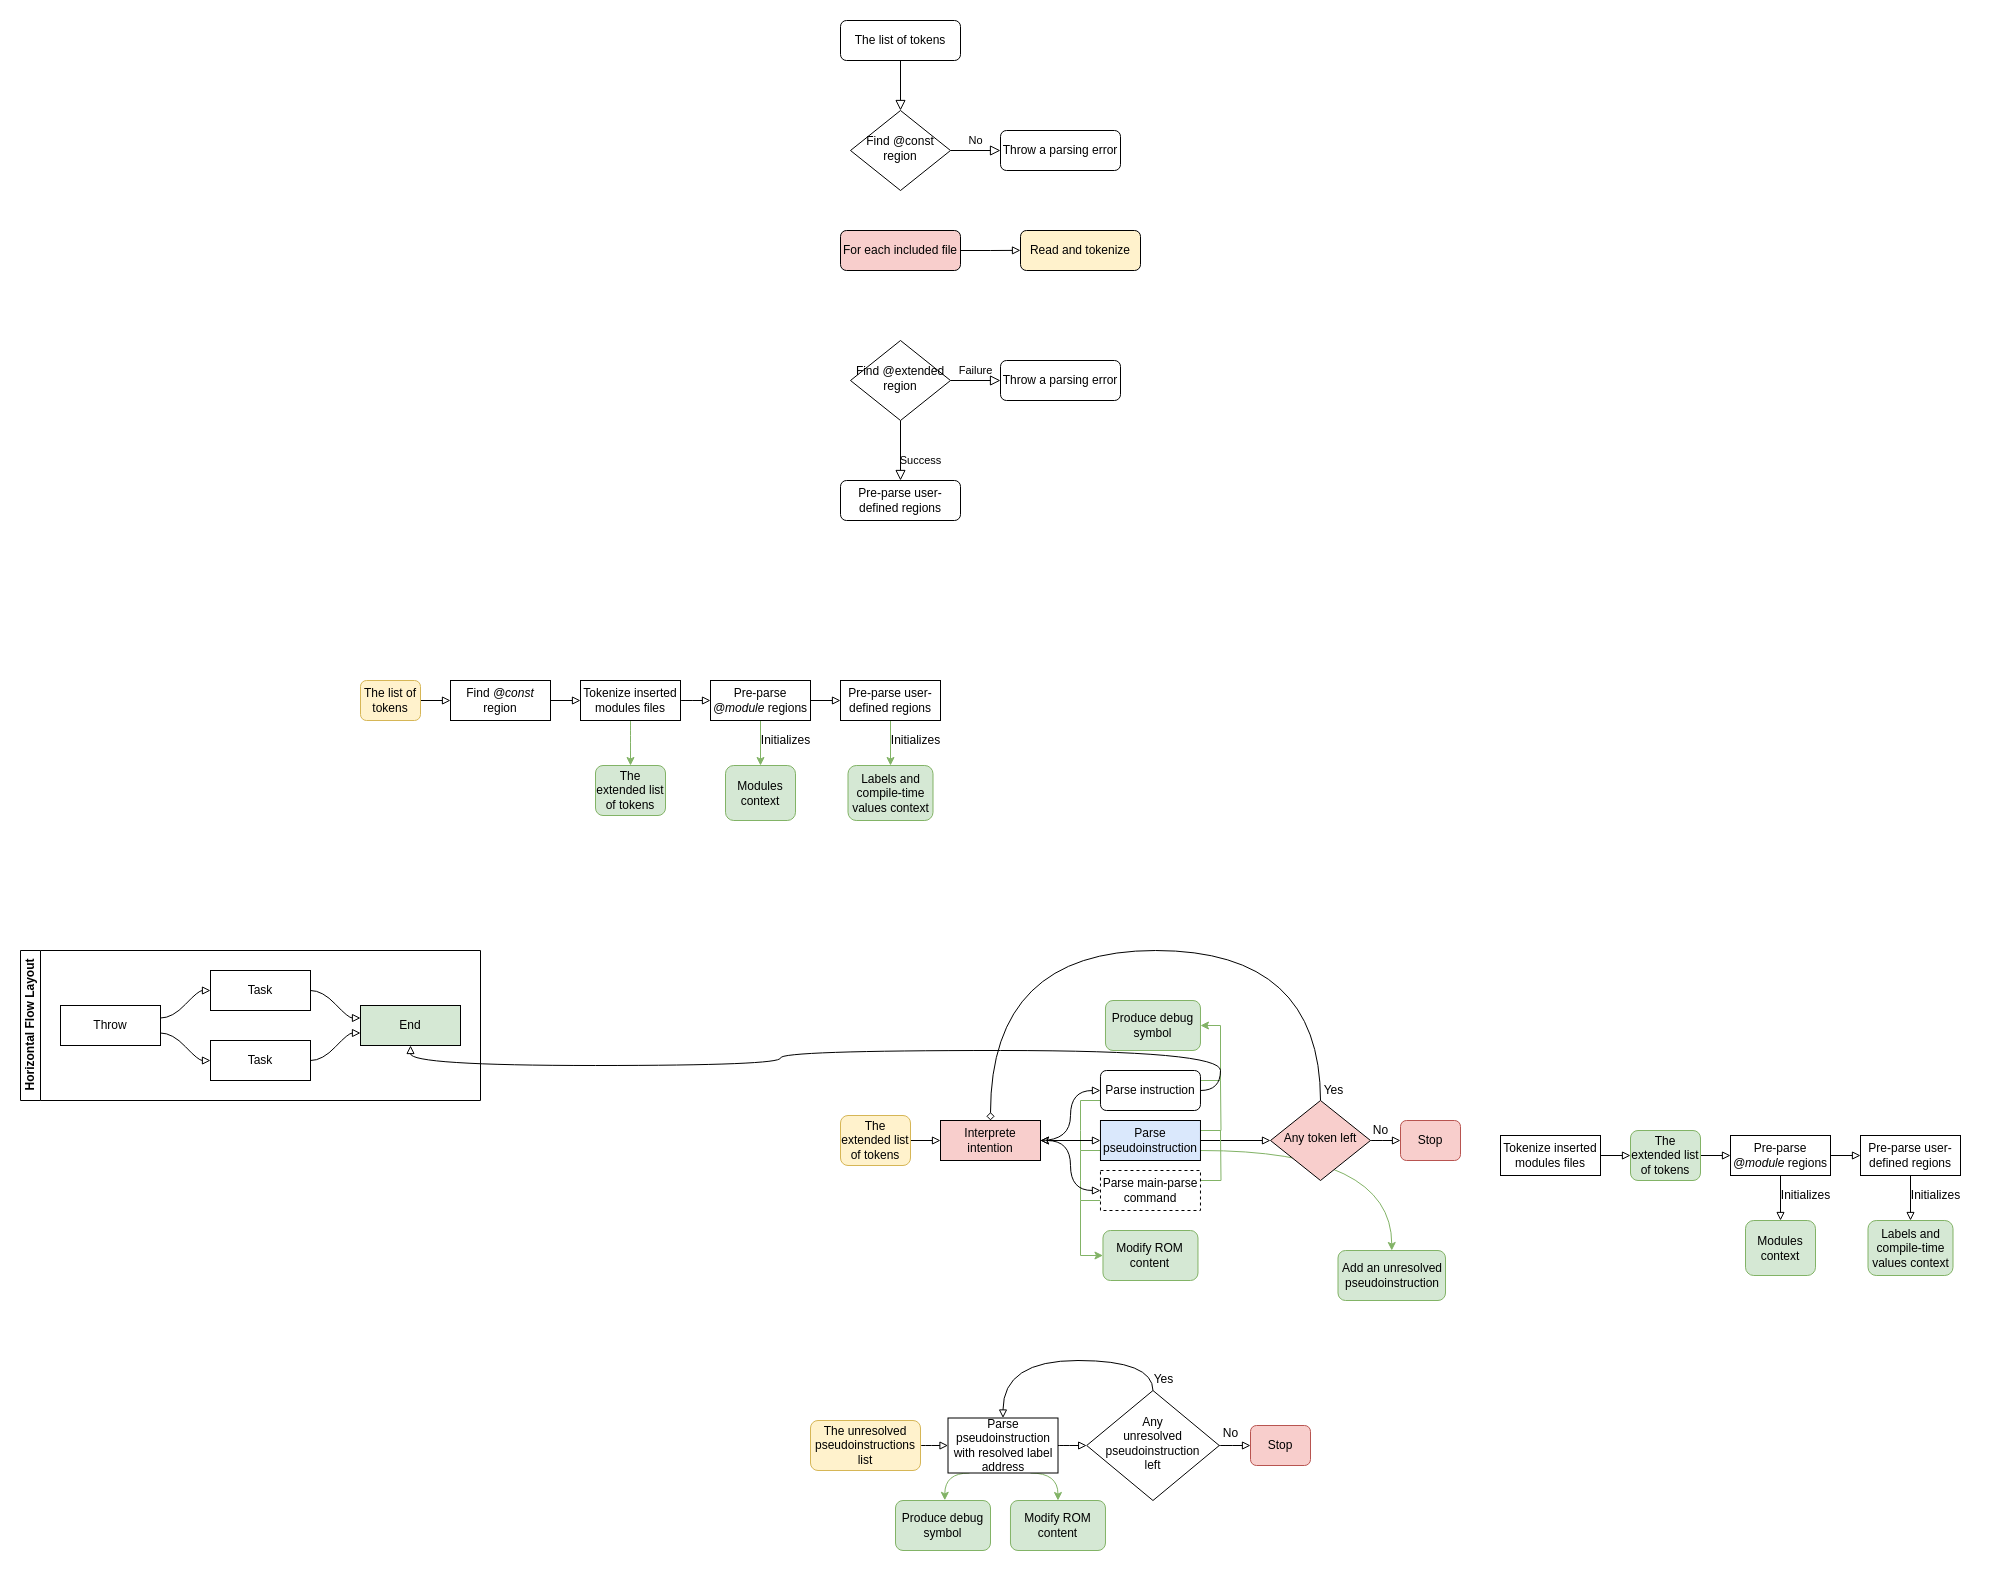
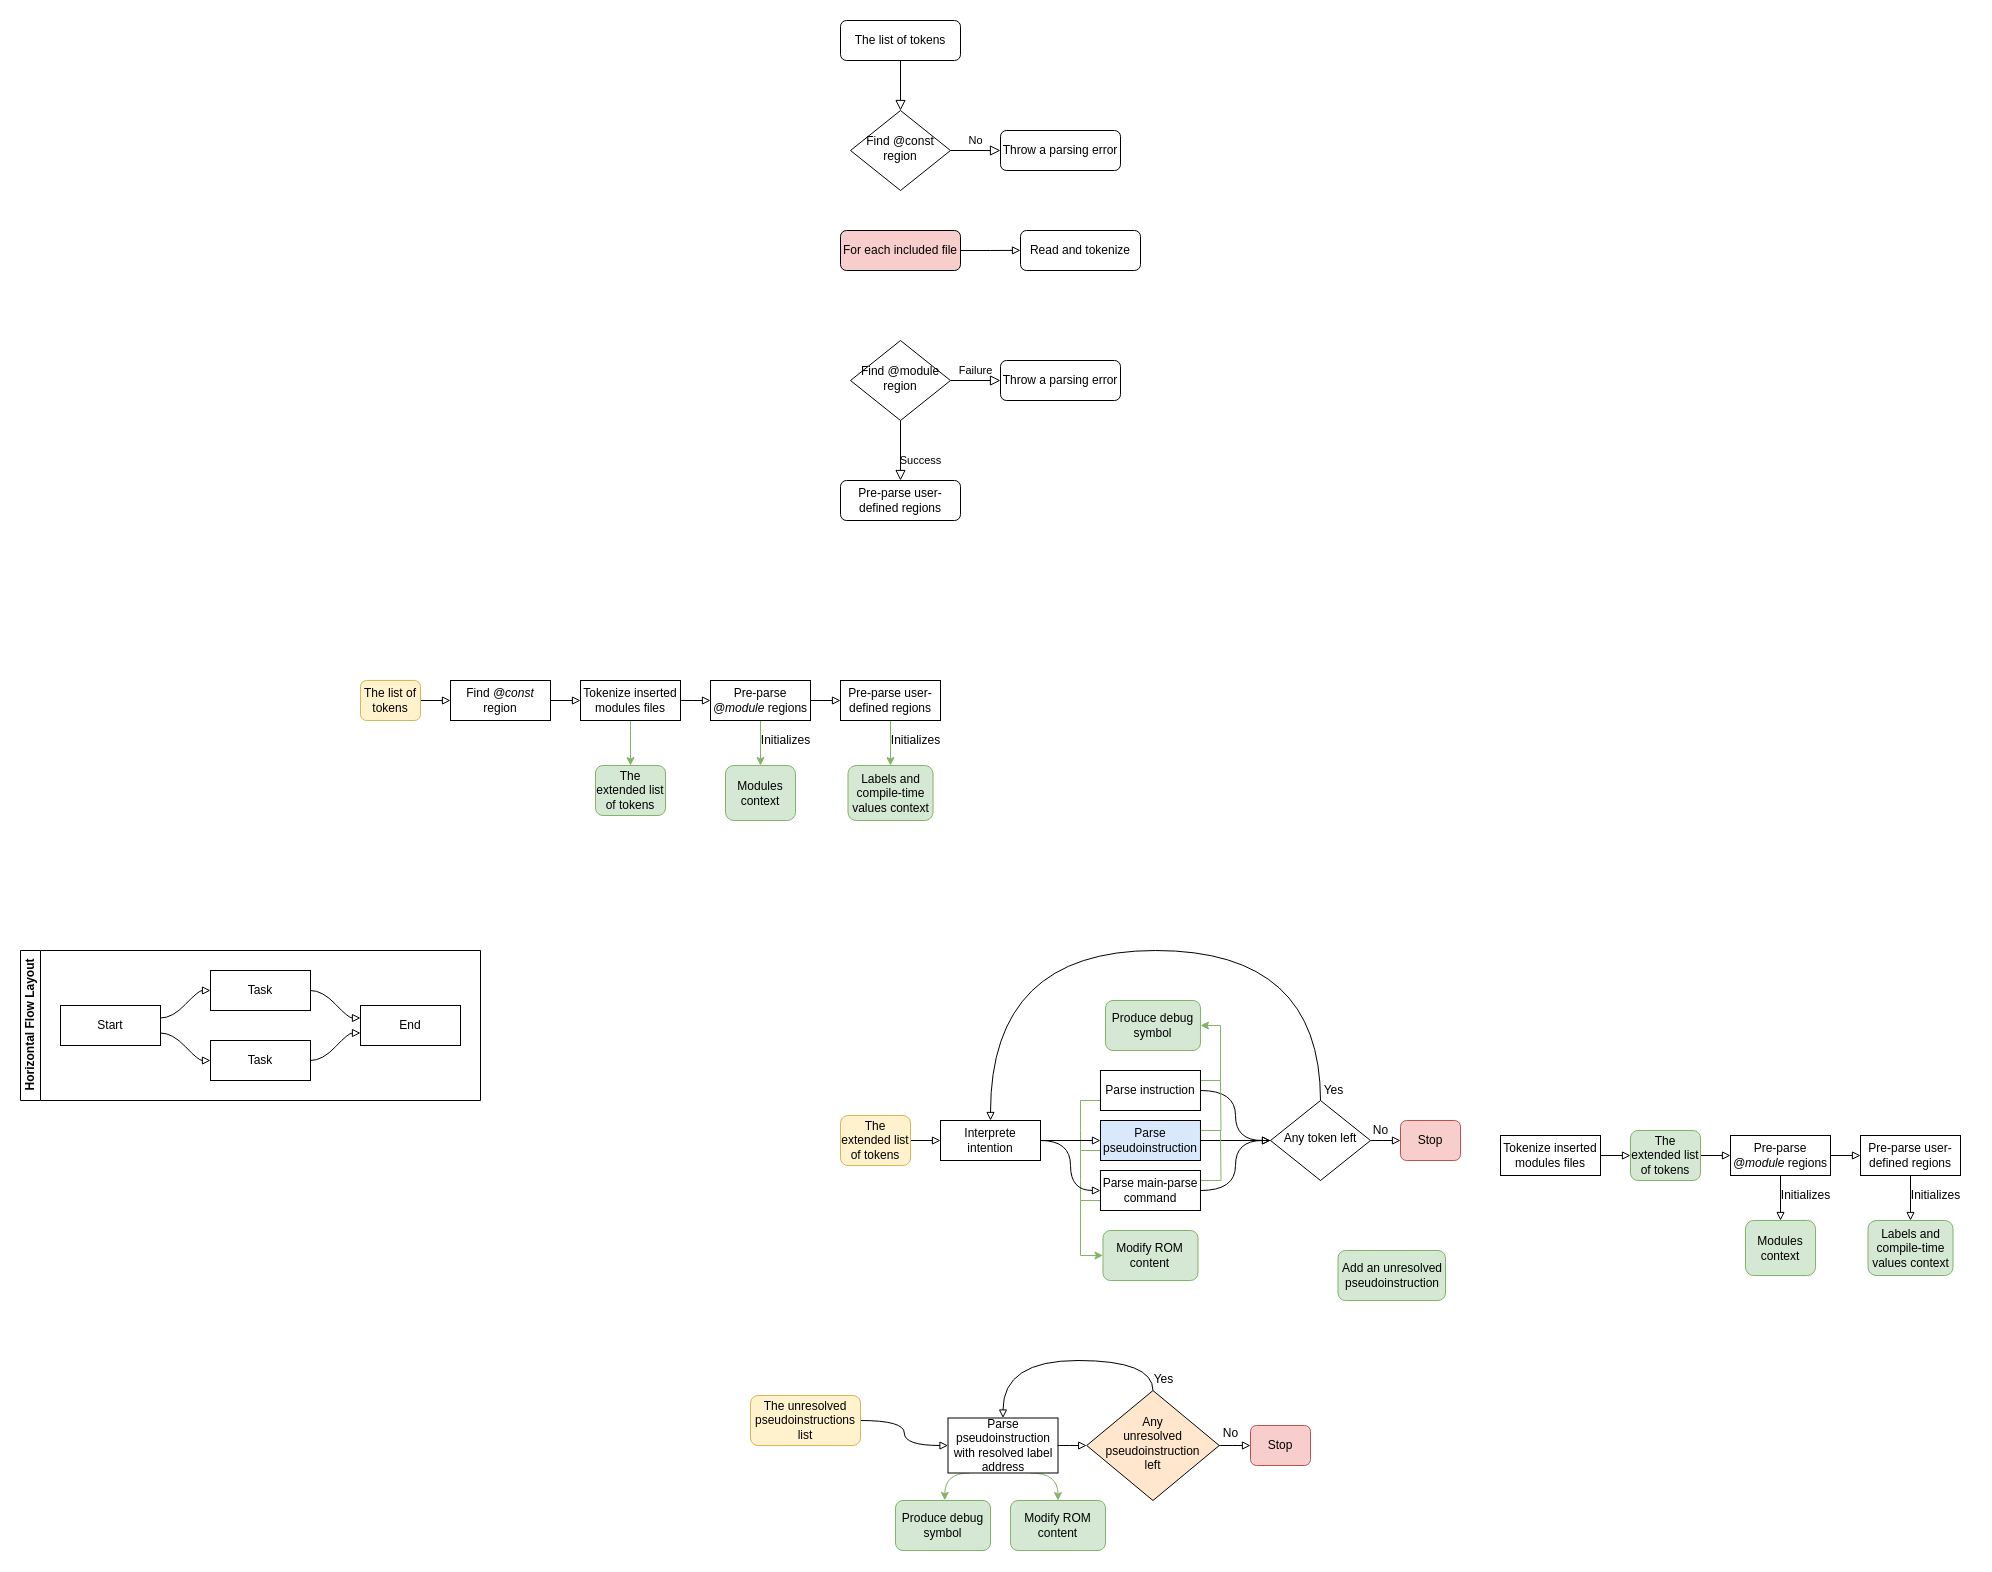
node "Read and tokenize": fillcolor #fff2cc -> #ffffff
node "Find @extended region": label "Find @extended region" -> "Find @module region"
node "Throw": label "Throw" -> "Start"
node "End": fillcolor #d5e8d4 -> #ffffff
edge "Parse instruction" -> "End": now "Parse instruction" -> "Any token left"
node "Parse instruction": shape rounded rectangle -> rectangle
edge "Any token left" -> "Interprete intention": arrowhead diamond -> block
edge "Interprete intention" -> "Parse instruction": removed
node "Interprete intention": fillcolor #f8cecc -> #ffffff
edge "Interprete intention" -- "Parse pseudoinstruction": arrowhead classic -> none
edge "Parse pseudoinstruction" -> "Any token left": arrowhead block -> none
node "Any token left": fillcolor #f8cecc -> #ffffff
edge "Interprete intention" -- "Parse main-parse command": arrowhead classic -> none
edge "Parse main-parse command" -> "Any token left": added
node "Parse main-parse command": style dashed -> solid
edge "Parse pseudoinstruction" -> "Add an unresolved pseudoinstruction": removed
node "The unresolved pseudoinstructions list": moved (866, 1446) -> (806, 1421)
node "Any unresolved pseudoinstruction left": fillcolor #ffffff -> #ffe6cc
